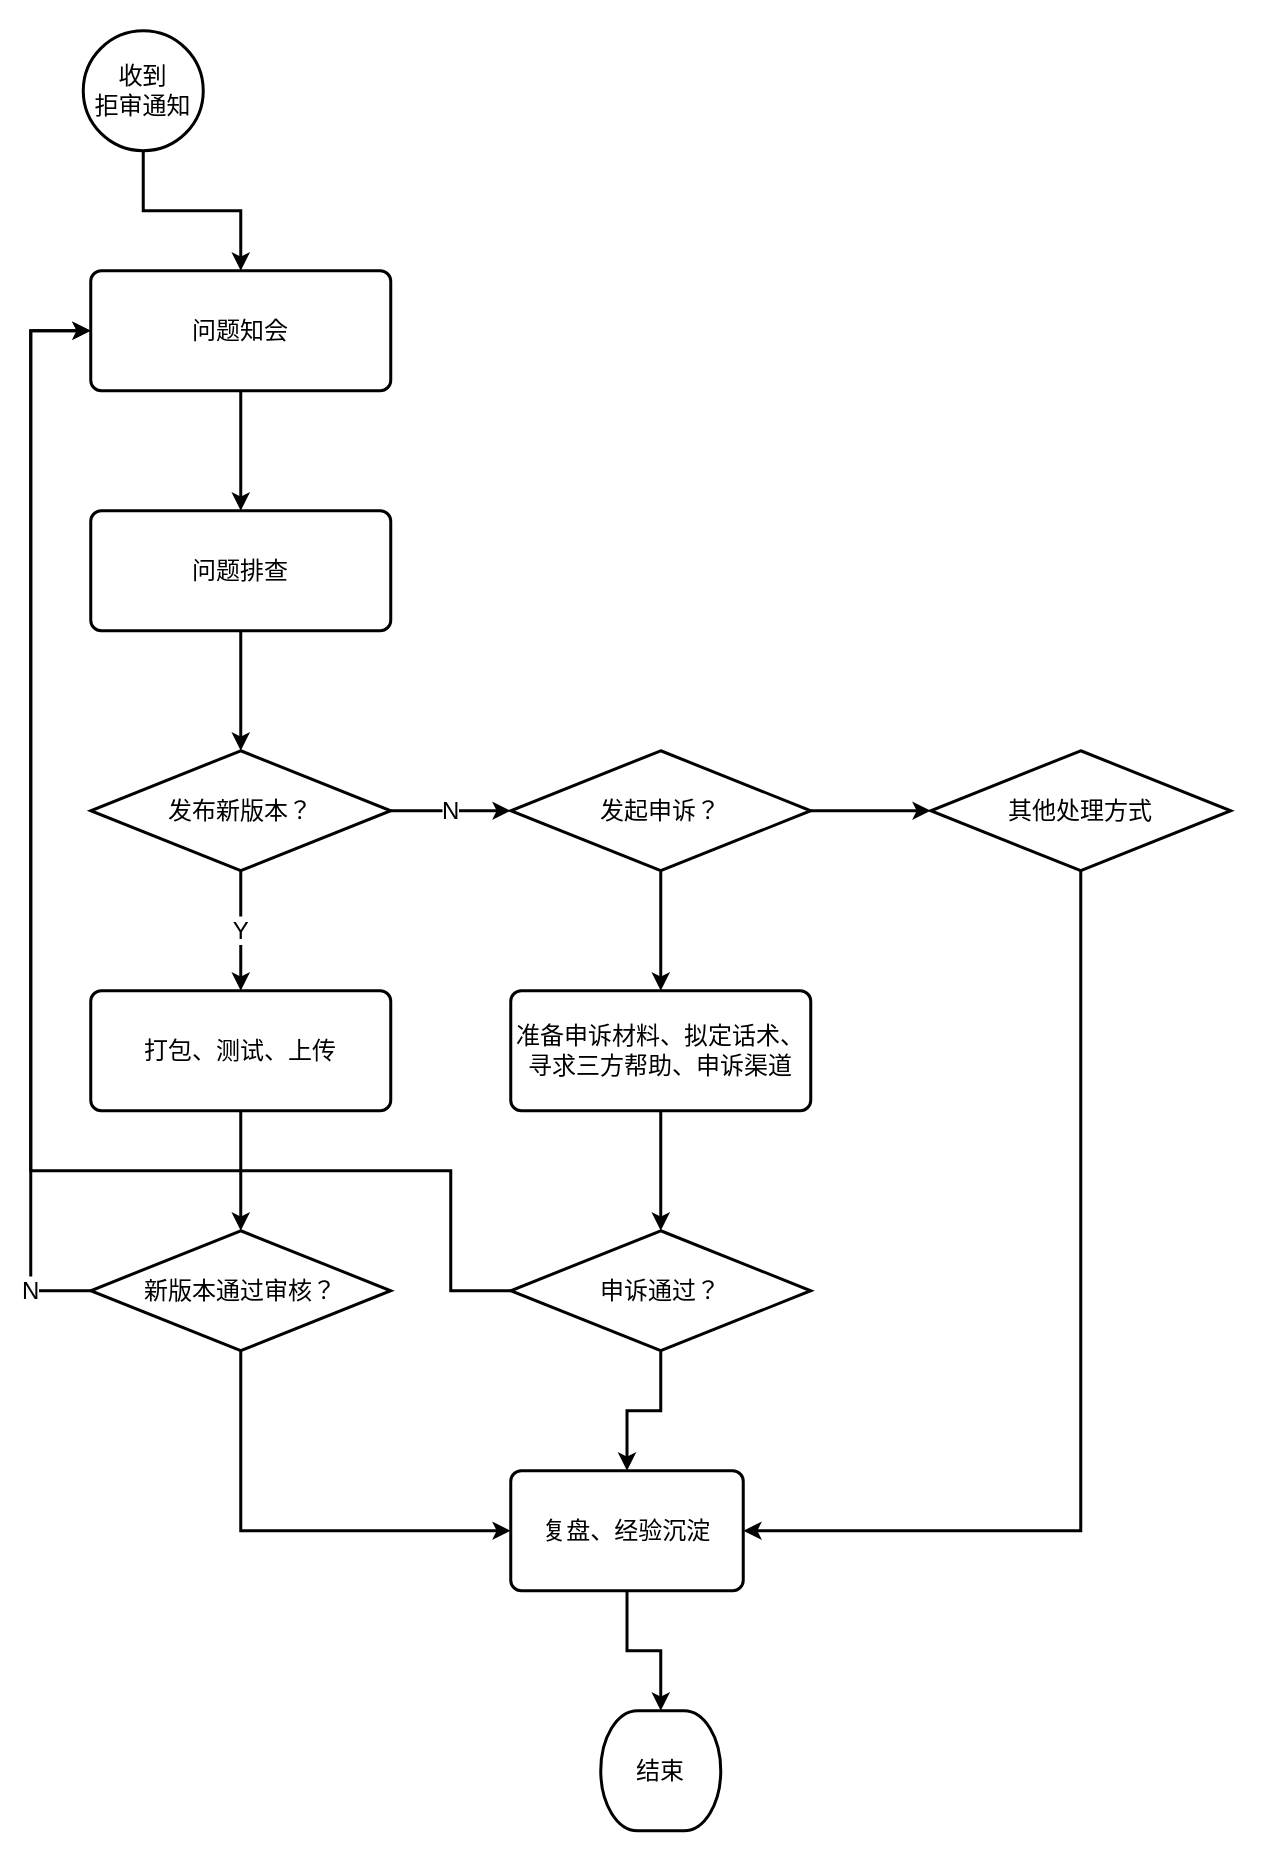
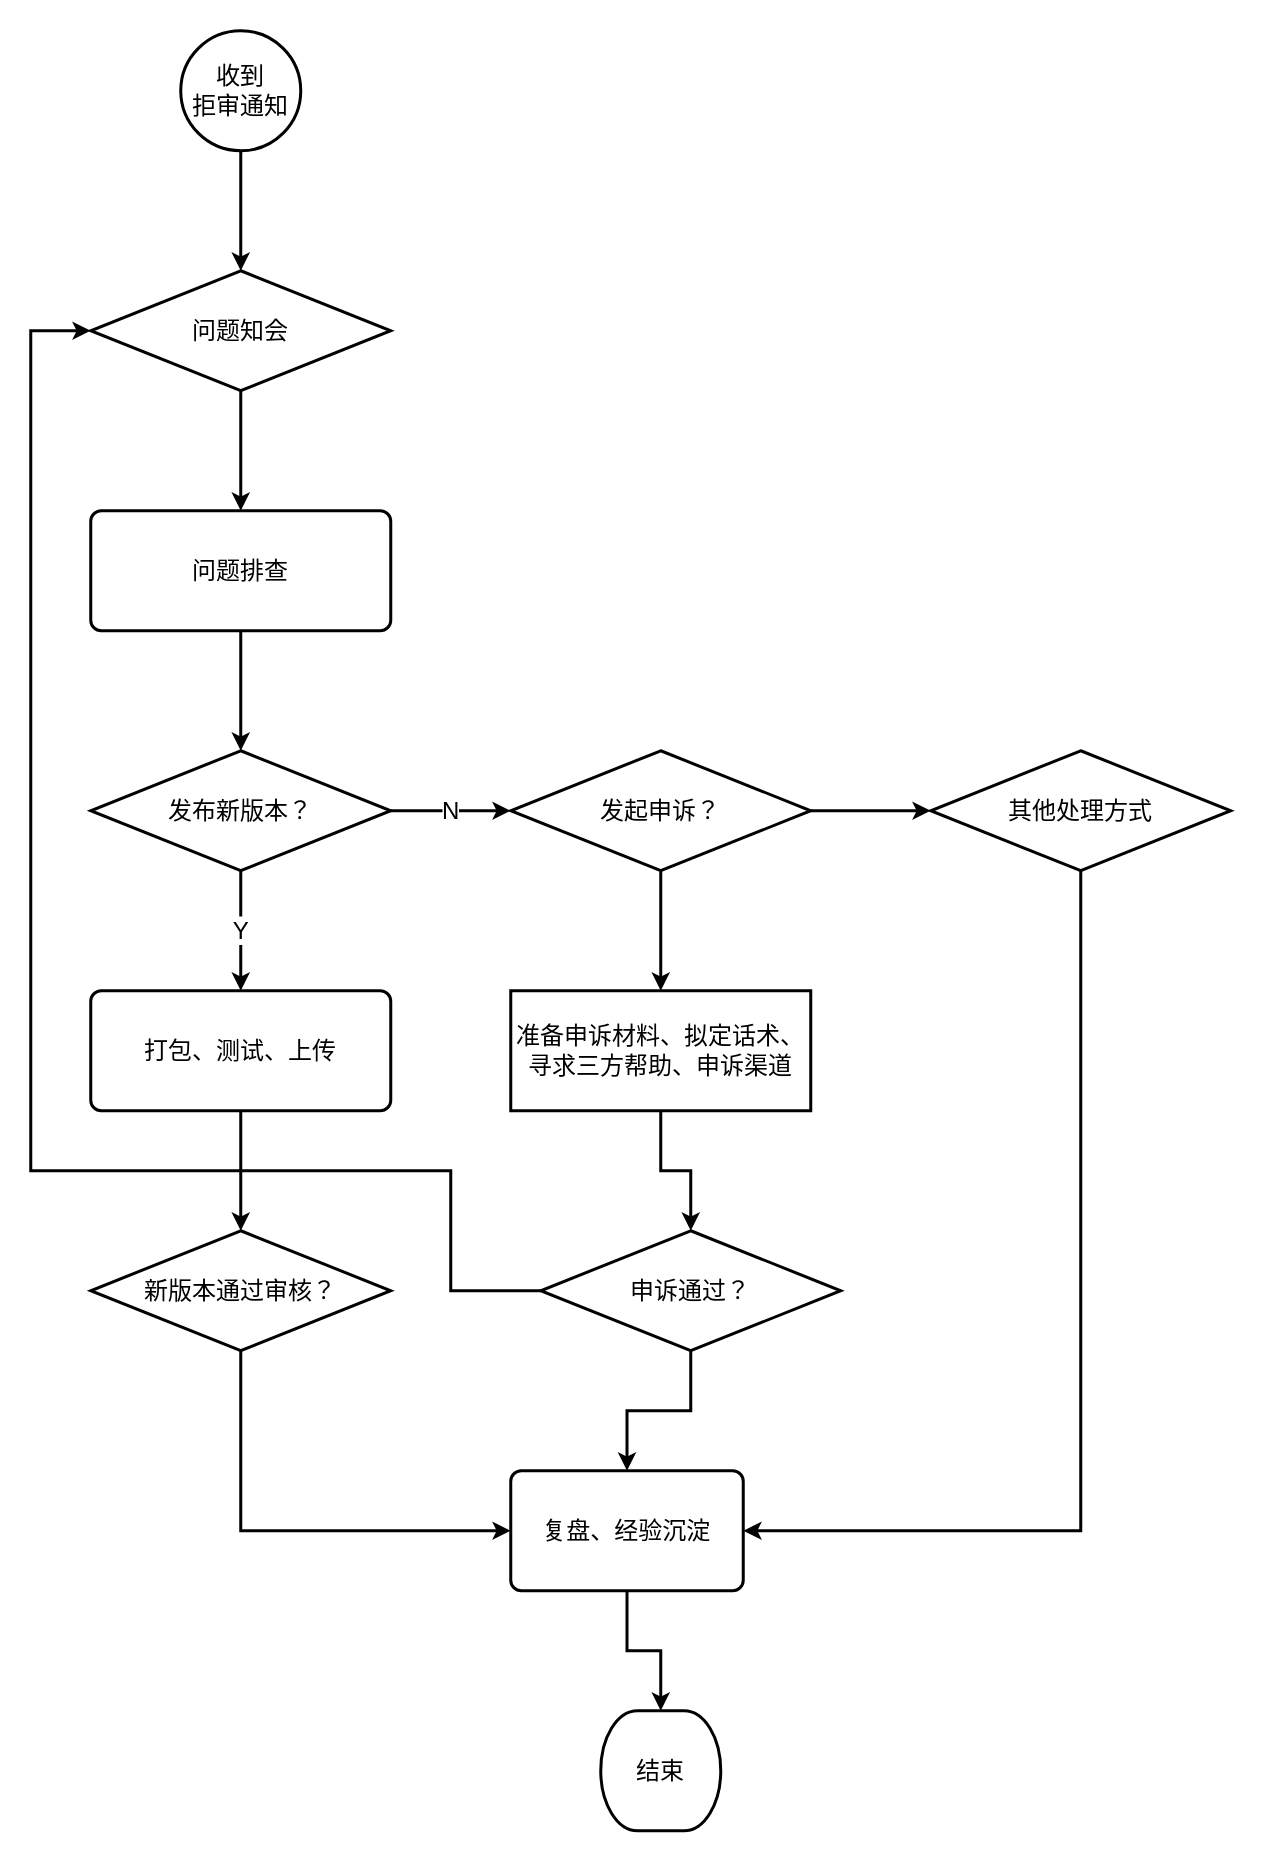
node "收到 拒审通知": moved (143, 91) -> (241, 91)
node "问题知会": shape rounded rectangle -> diamond
node "准备申诉材料、拟定话术、寻求三方帮助、申诉渠道": shape rounded rectangle -> rectangle
edge "新版本通过审核？" -> "问题知会": removed, label "N"
node "申诉通过？": moved (661, 1291) -> (691, 1291)
